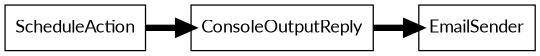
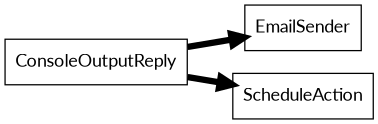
edge "ScheduleAction" -> "ConsoleOutputReply": reversed
